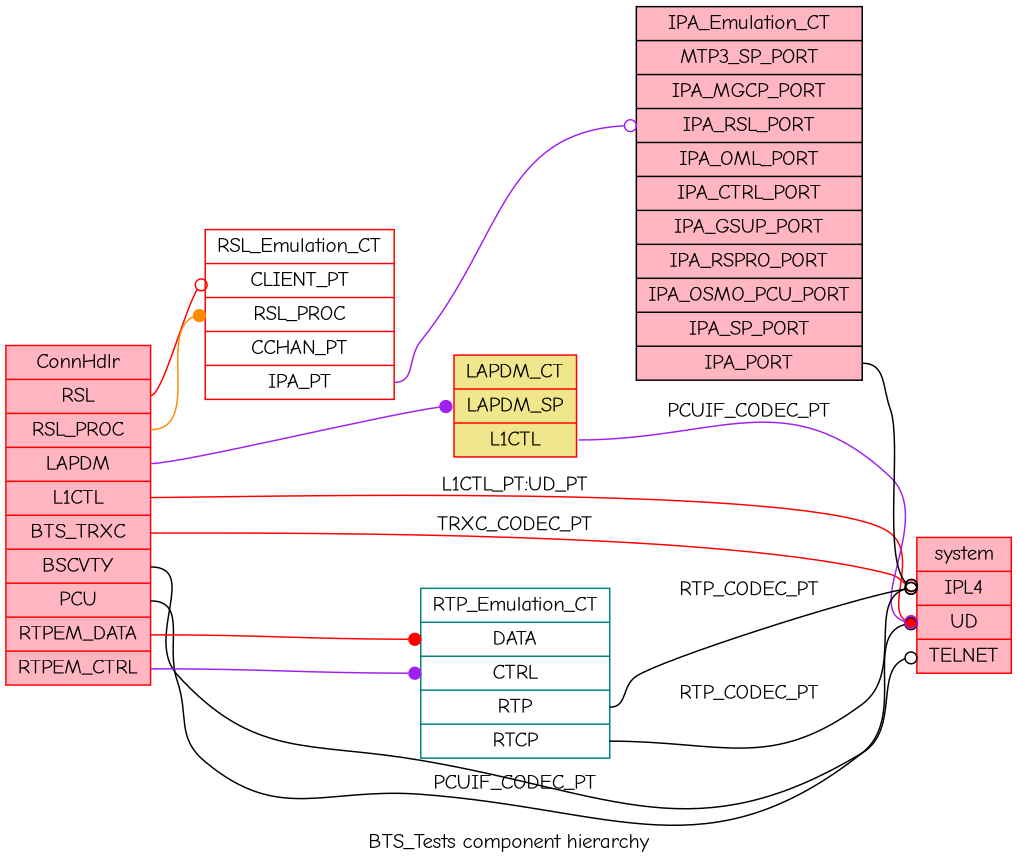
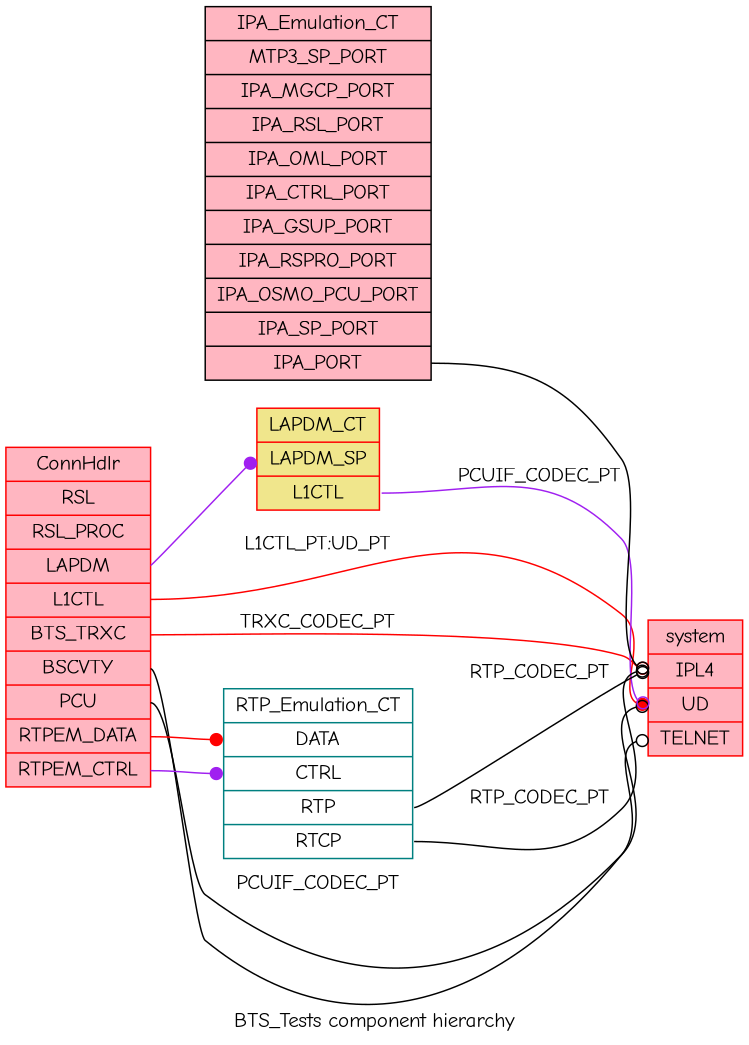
node "RSL_Emulation_CT": removed
